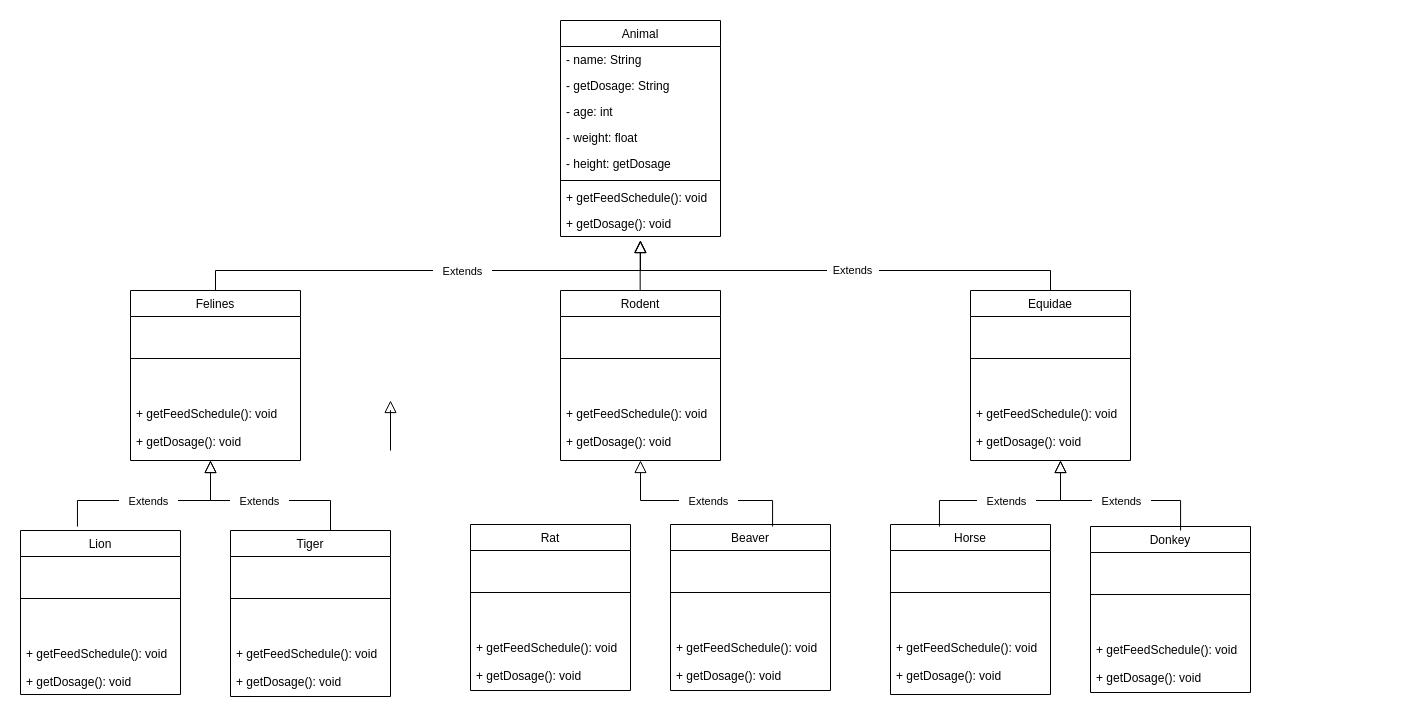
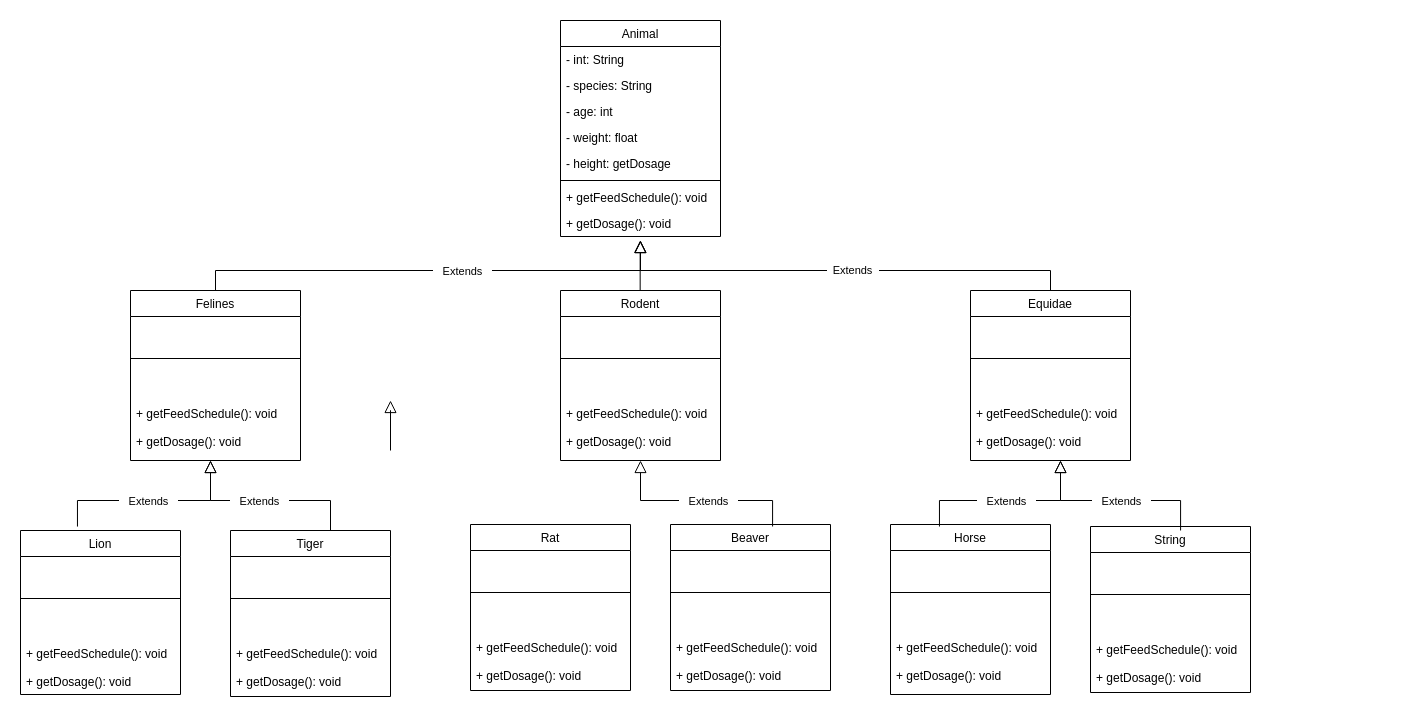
node "- name: String": label "- name: String" -> "- int: String"
node "- getDosage: String": label "- getDosage: String" -> "- species: String"
node "Donkey": label "Donkey" -> "String"
